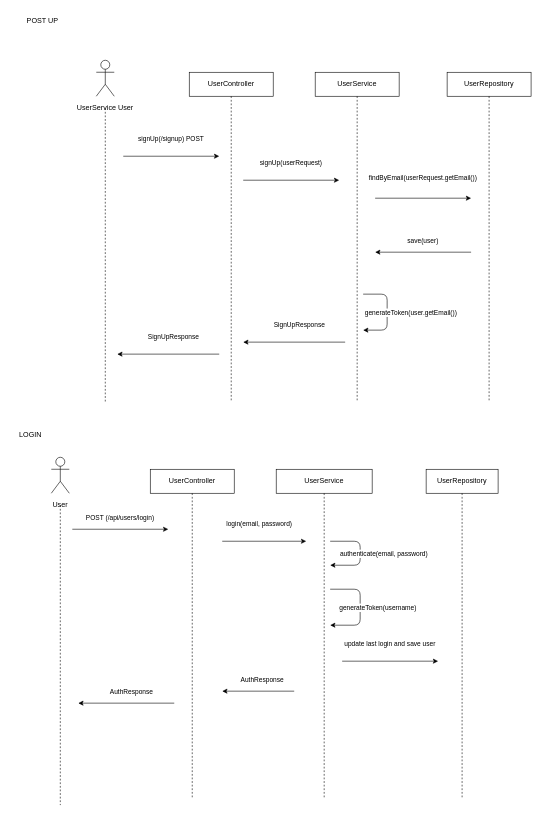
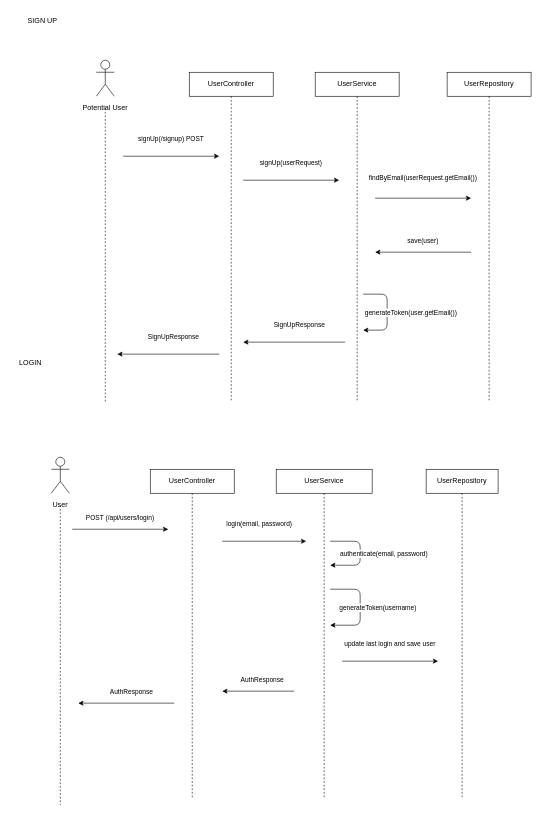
node "POST UP": label "POST UP" -> "SIGN UP"
node "UserService User": label "UserService User" -> "Potential User"
node "LOGIN": moved (30, 435) -> (30, 363)
